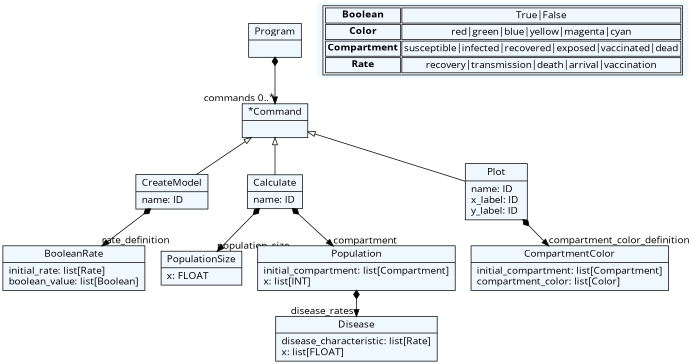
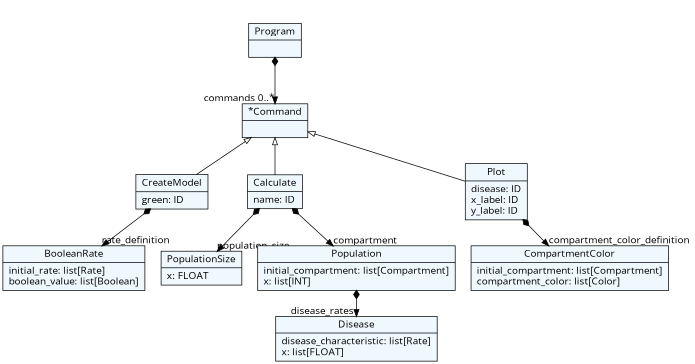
node "Boolean": removed
node "Plot": text "name: ID" -> "disease: ID"
node "CreateModel": text "name: ID" -> "green: ID"
